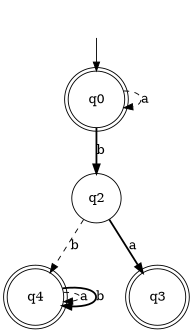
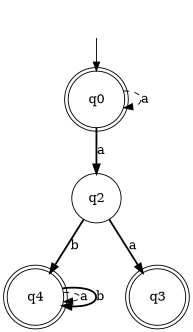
edge "q0" -> "q2": label "b" -> "a"
edge "q2" -> "q4": style dashed -> bold
